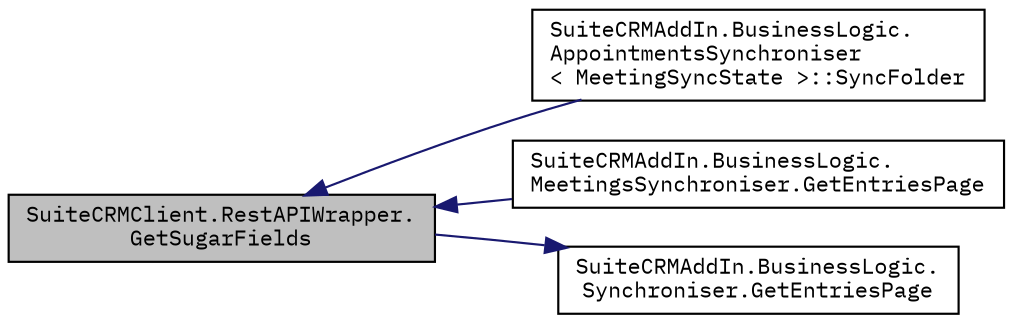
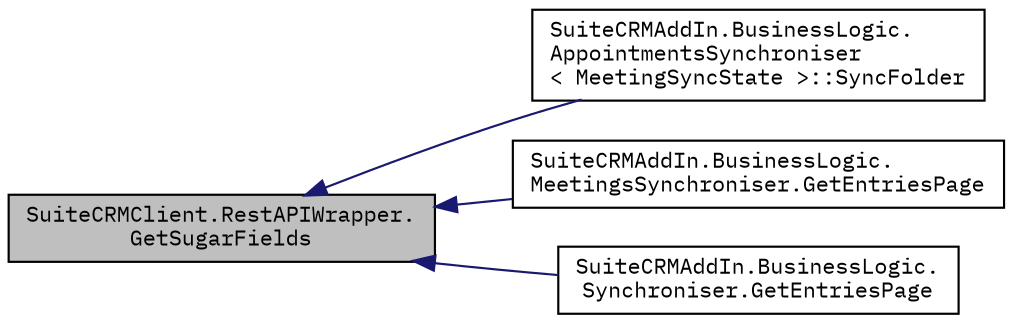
edge "SuiteCRMClient.RestAPIWrapper. GetSugarFields" -> "SuiteCRMAddIn.BusinessLogic. Synchroniser.GetEntriesPage": reversed
